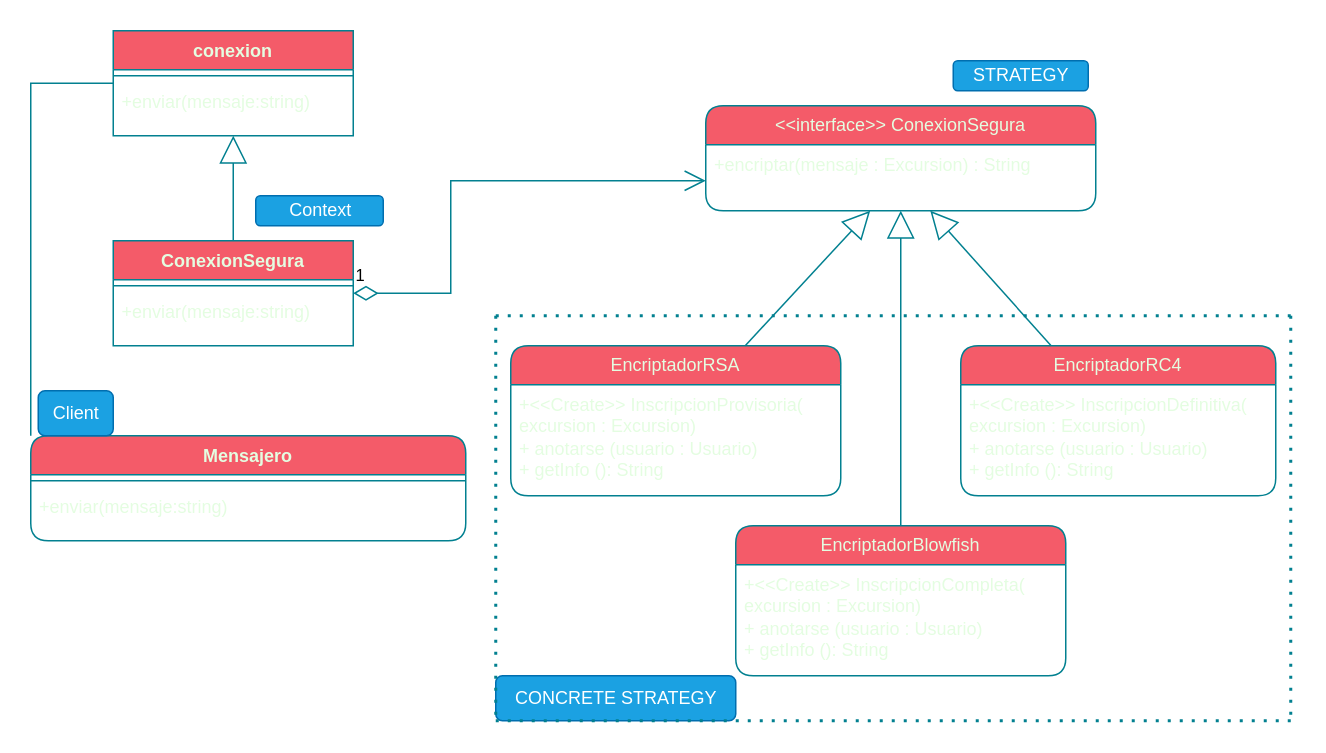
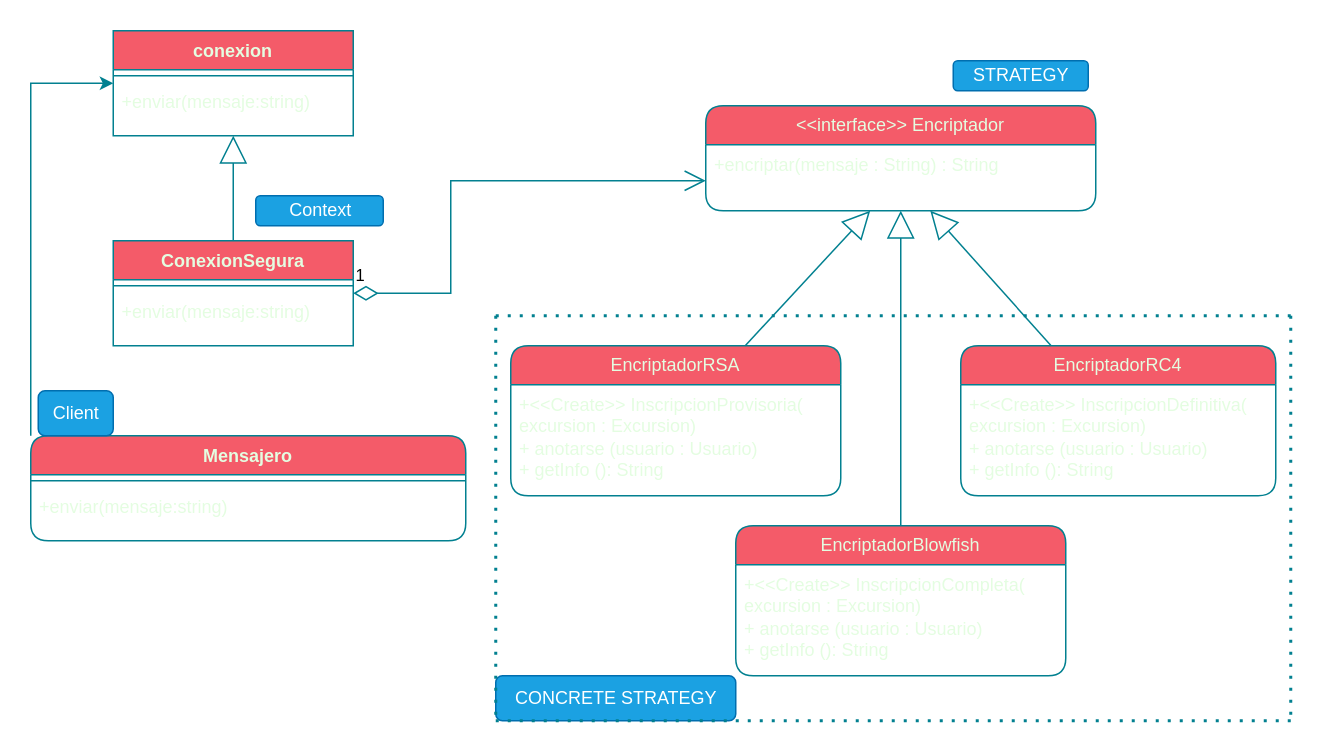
edge "conexion" -- "Mensajero": arrowhead none -> classic
node "<<interface>> ConexionSegura": label "<<interface>> ConexionSegura" -> "<<interface>> Encriptador"
node "+encriptar(mensaje : Excursion) : String": label "+encriptar(mensaje : Excursion) : String" -> "+encriptar(mensaje : String) : String"
